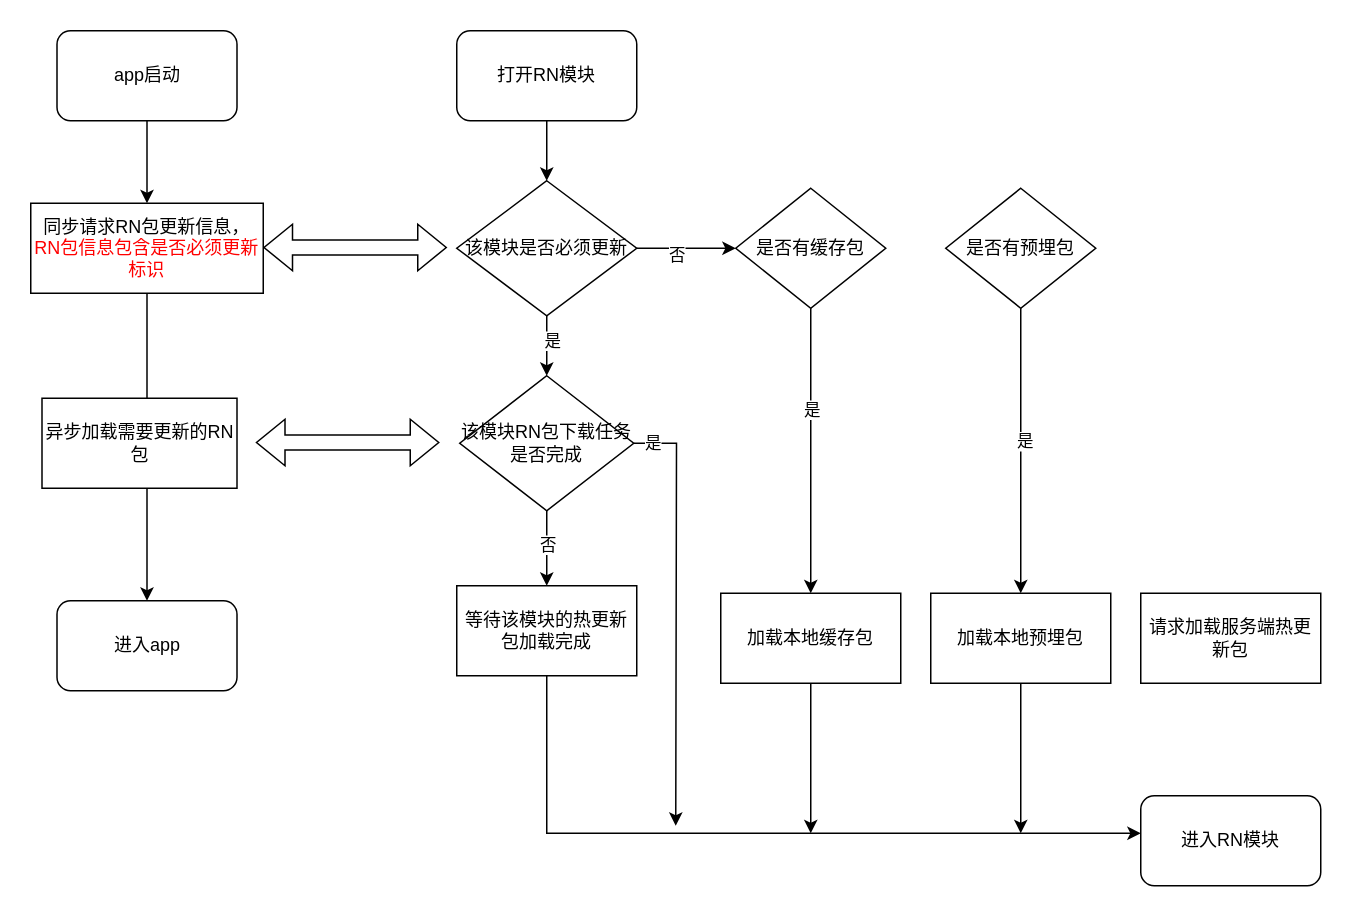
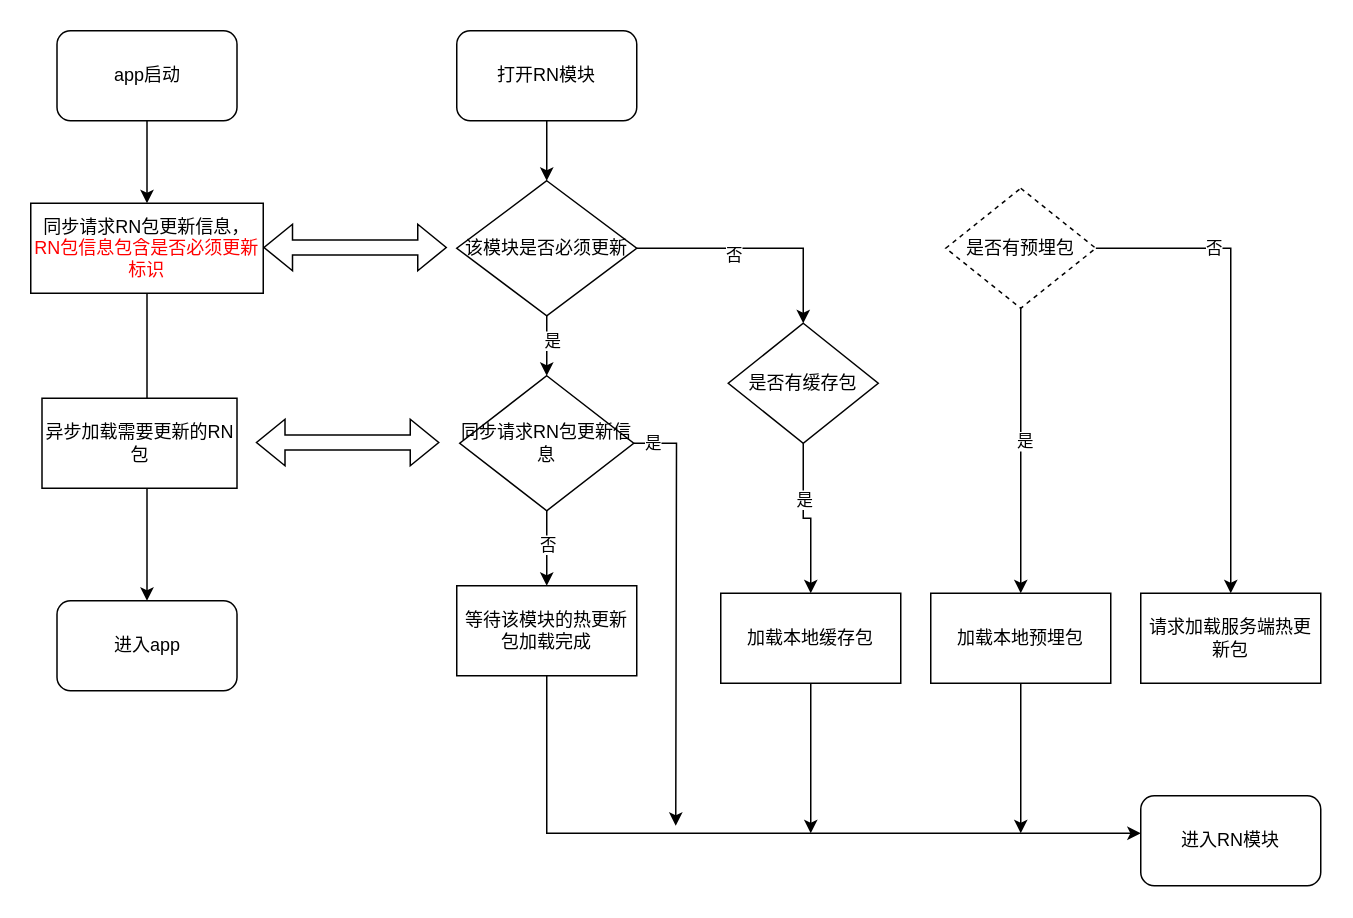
node "是否有缓存包": moved (811, 248) -> (803, 383)
node "是否有预埋包": style solid -> dashed
edge "是否有预埋包" -> "请求加载服务端热更新包": added, label "否"
node "该模块RN包下载任务是否完成": label "该模块RN包下载任务是否完成" -> "同步请求RN包更新信息"
